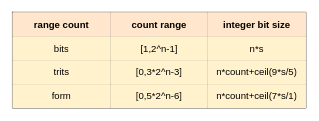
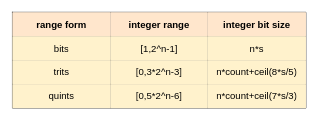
node "range count": label "range count" -> "range form"
node "count range": label "count range" -> "integer range"
node "n*count+ceil(9*s/5)": label "n*count+ceil(9*s/5)" -> "n*count+ceil(8*s/5)"
node "form": label "form" -> "quints"
node "n*count+ceil(7*s/1)": label "n*count+ceil(7*s/1)" -> "n*count+ceil(7*s/3)"
